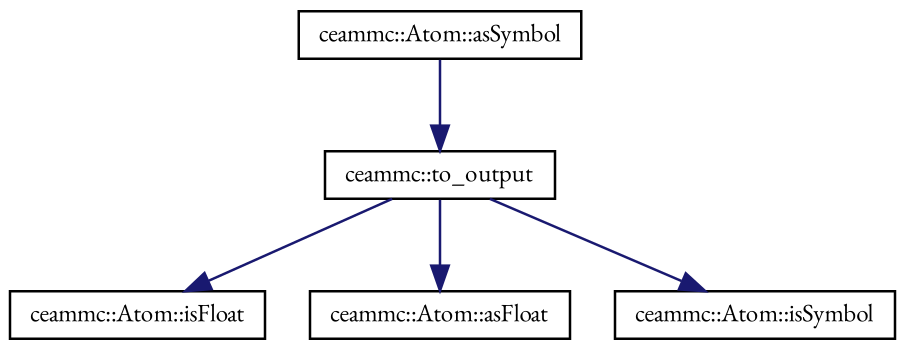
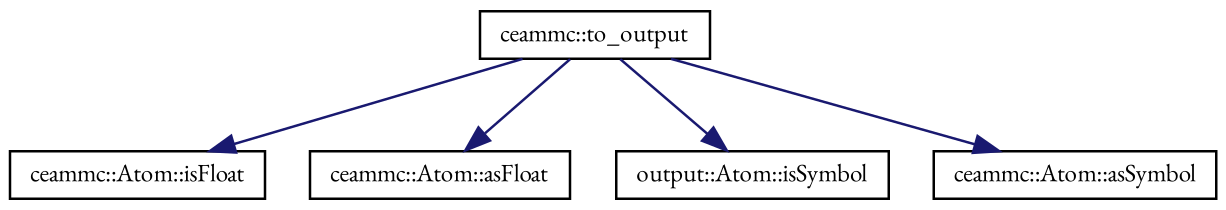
edge "ceammc::Atom::asSymbol" -> "ceammc::to_output": reversed
node "ceammc::Atom::isSymbol": label "ceammc::Atom::isSymbol" -> "output::Atom::isSymbol"
